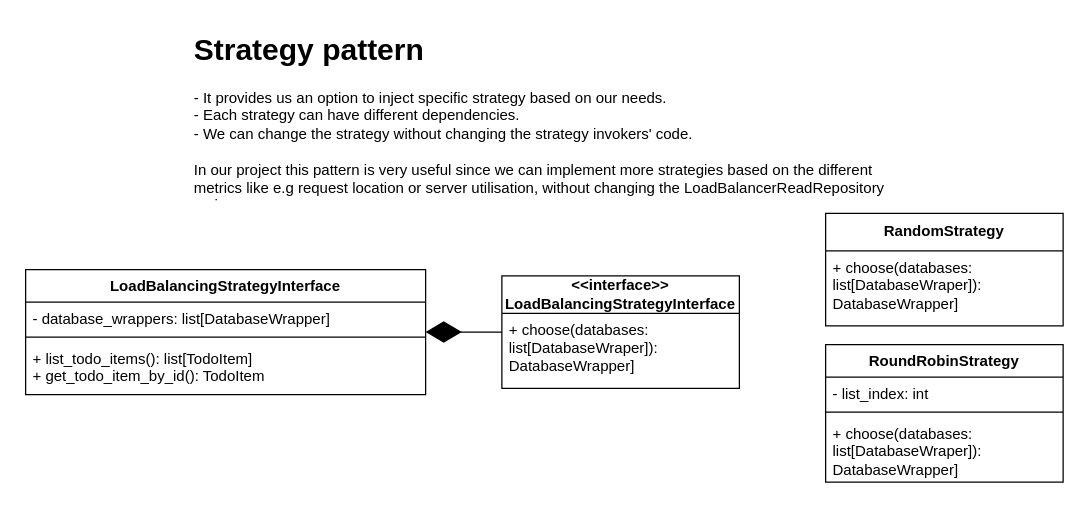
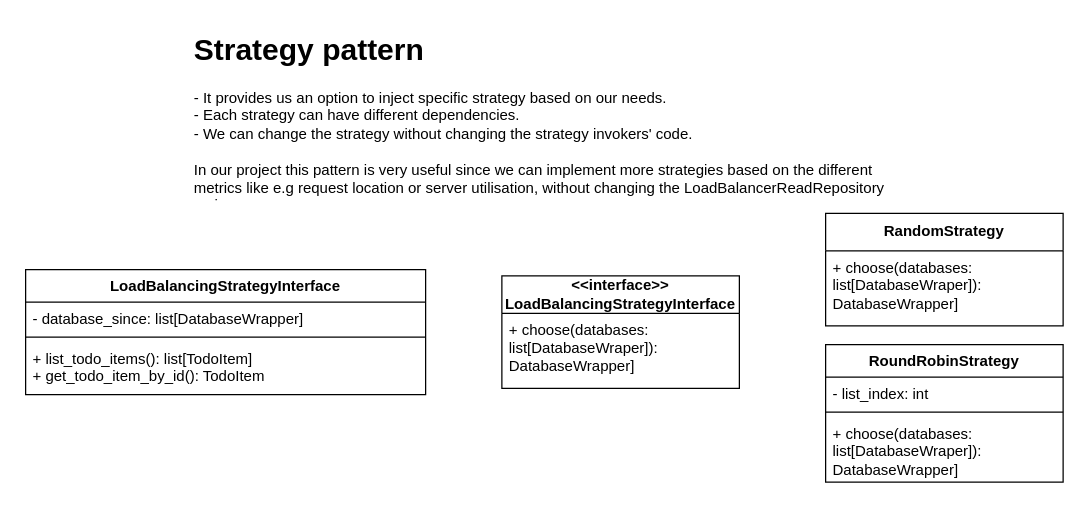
node "- database_wrappers: list[DatabaseWrapper]": label "- database_wrappers: list[DatabaseWrapper]" -> "- database_since: list[DatabaseWrapper]"
edge "<<interface>> LoadBalancingStrategyInterface" -> "LoadBalancingStrategyInterface": removed
